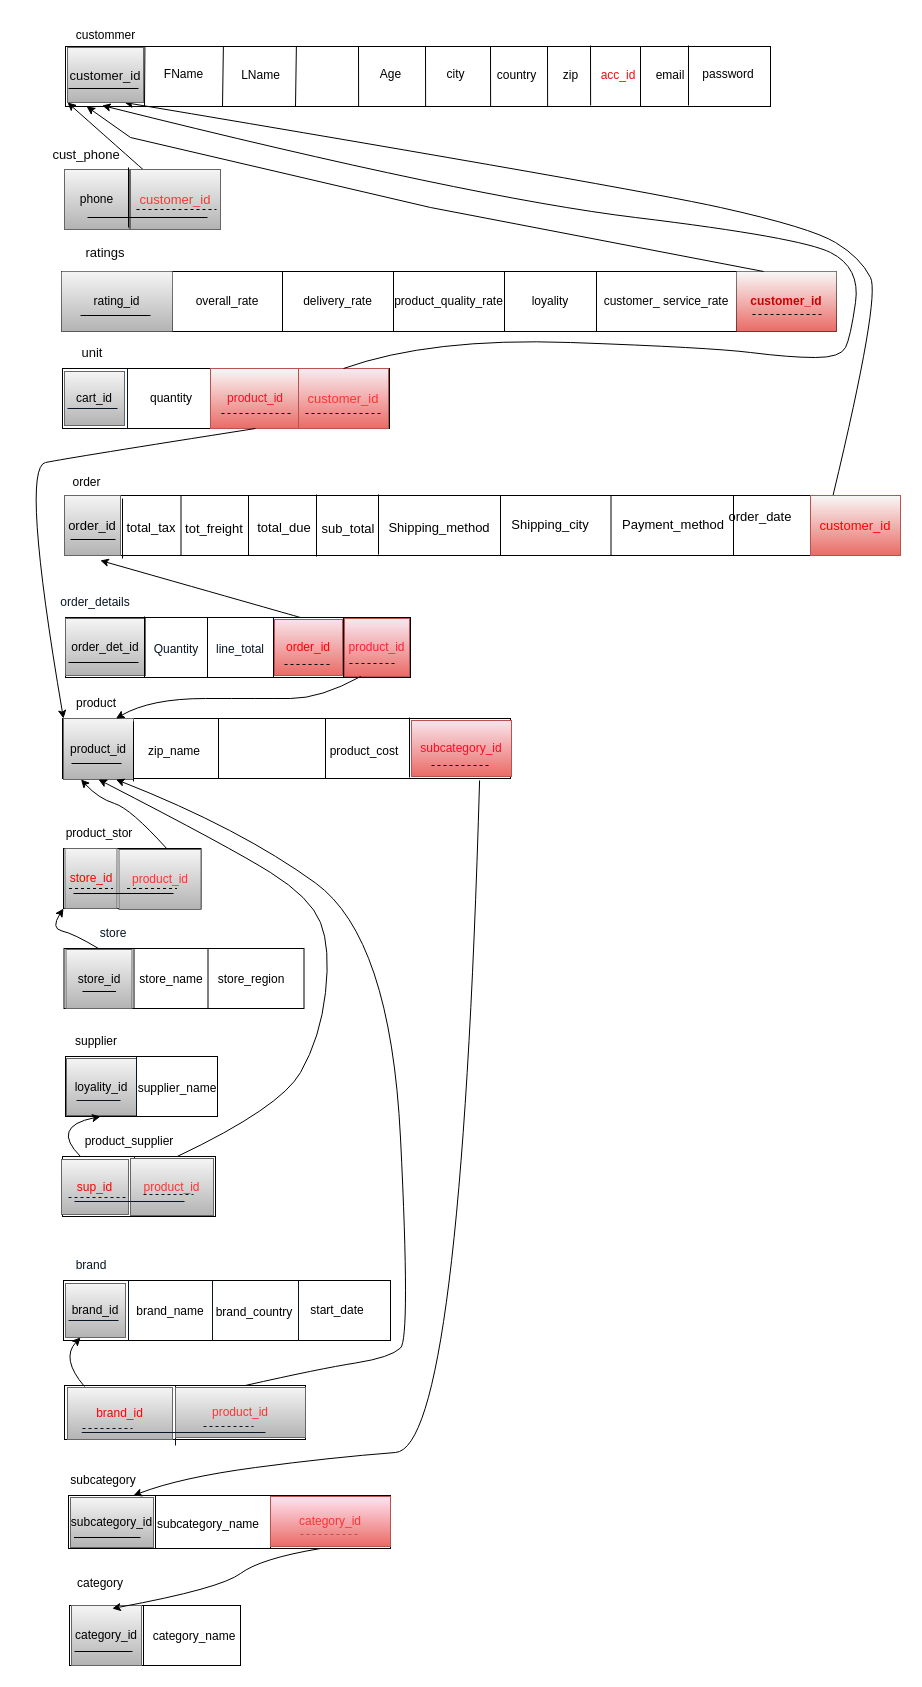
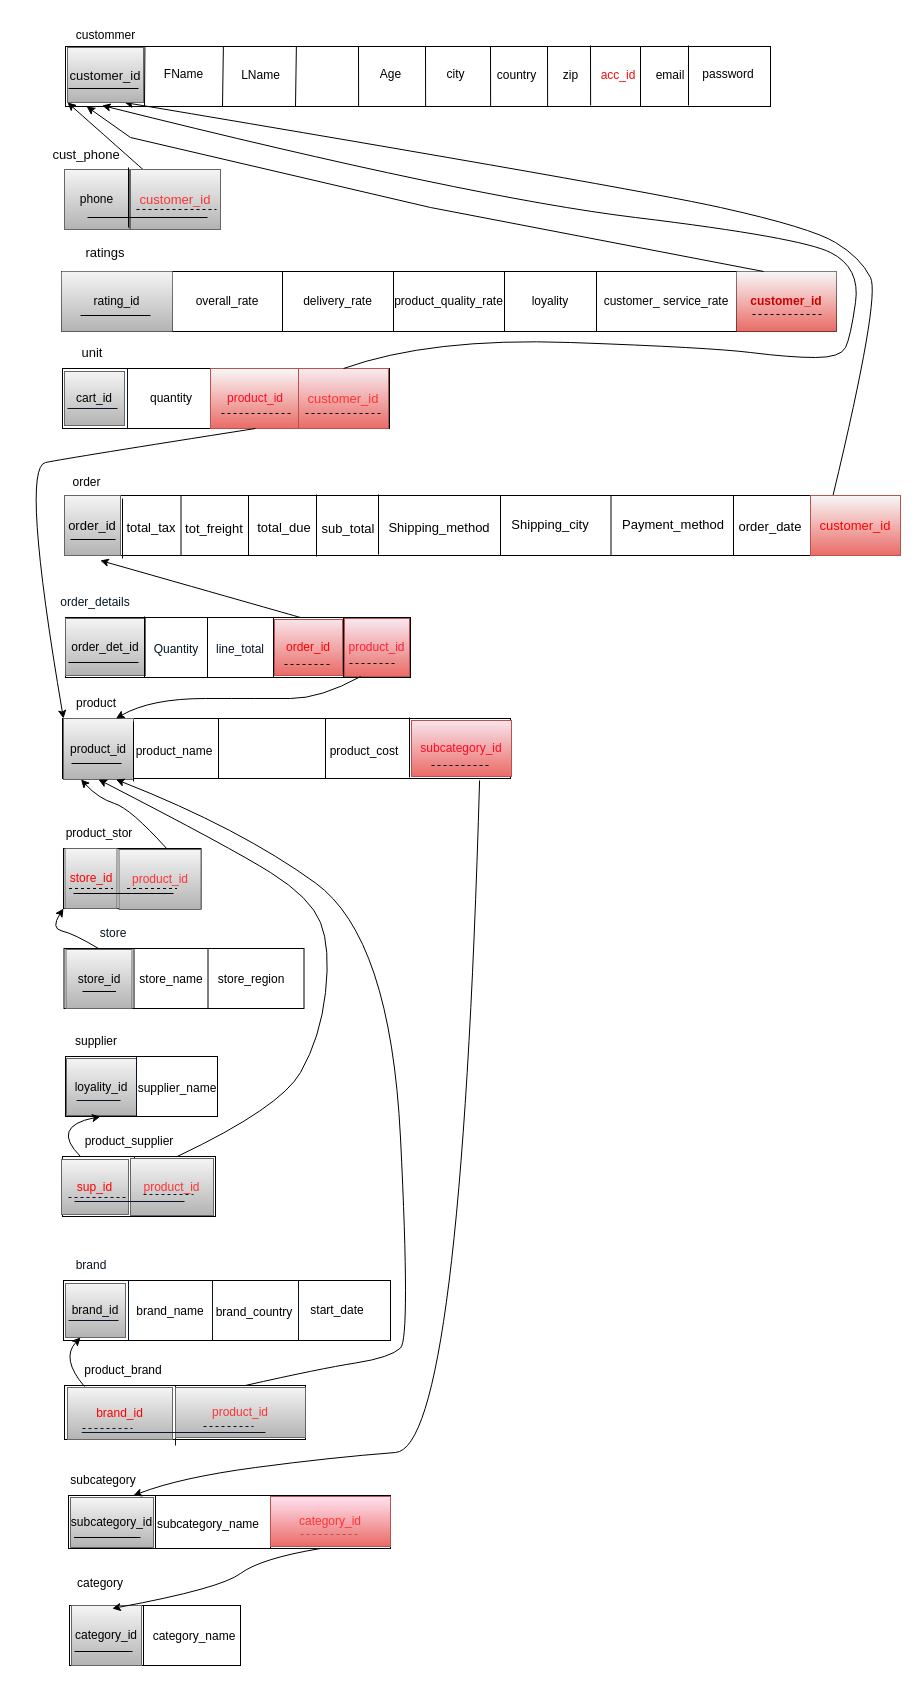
node "order_date": moved (761, 517) -> (771, 527)
node "zip_name": label "zip_name" -> "product_name"
node "product_brand": added
